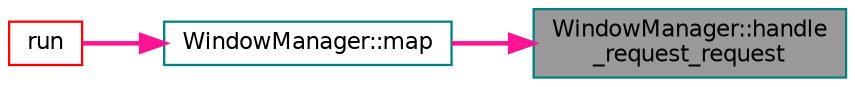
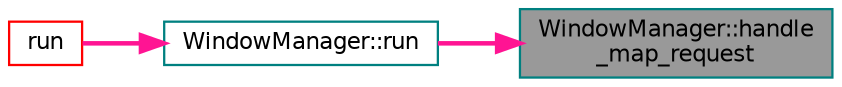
node "WindowManager::map": label "WindowManager::map" -> "WindowManager::run"
node "WindowManager::handle _request_request": label "WindowManager::handle _request_request" -> "WindowManager::handle _map_request"
